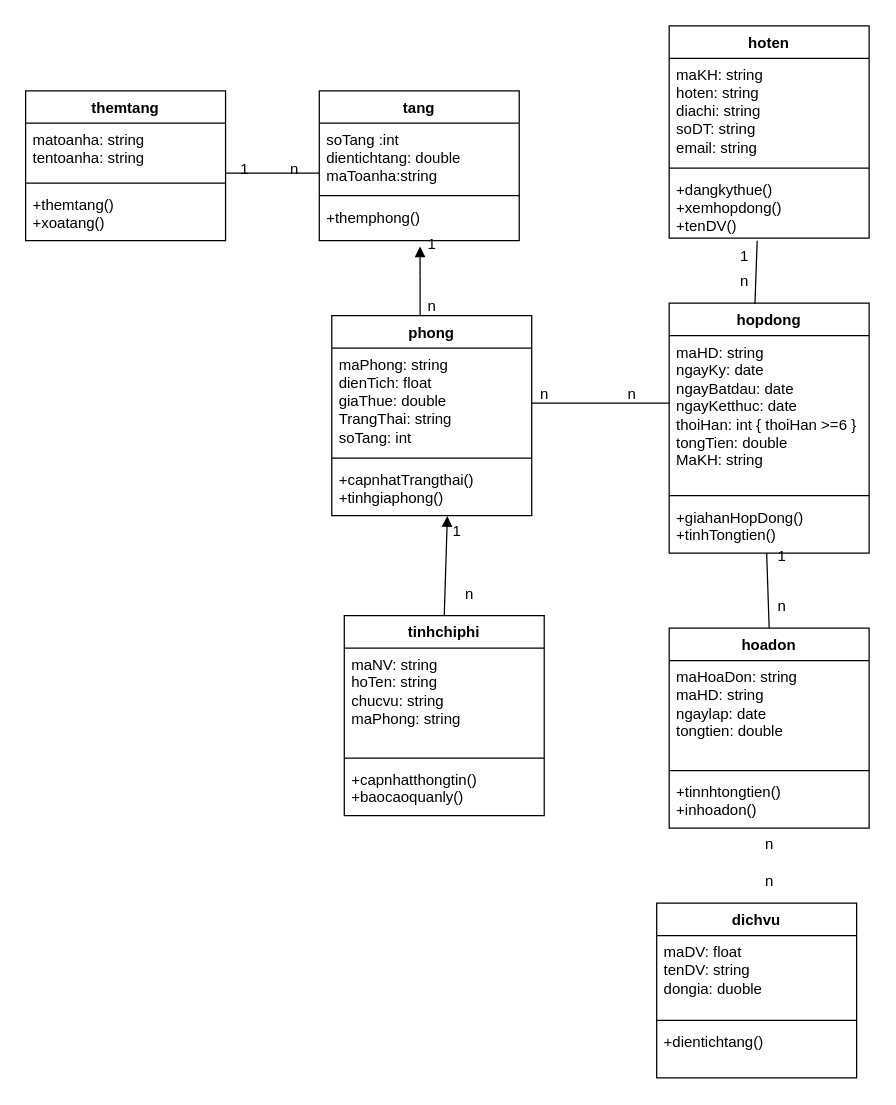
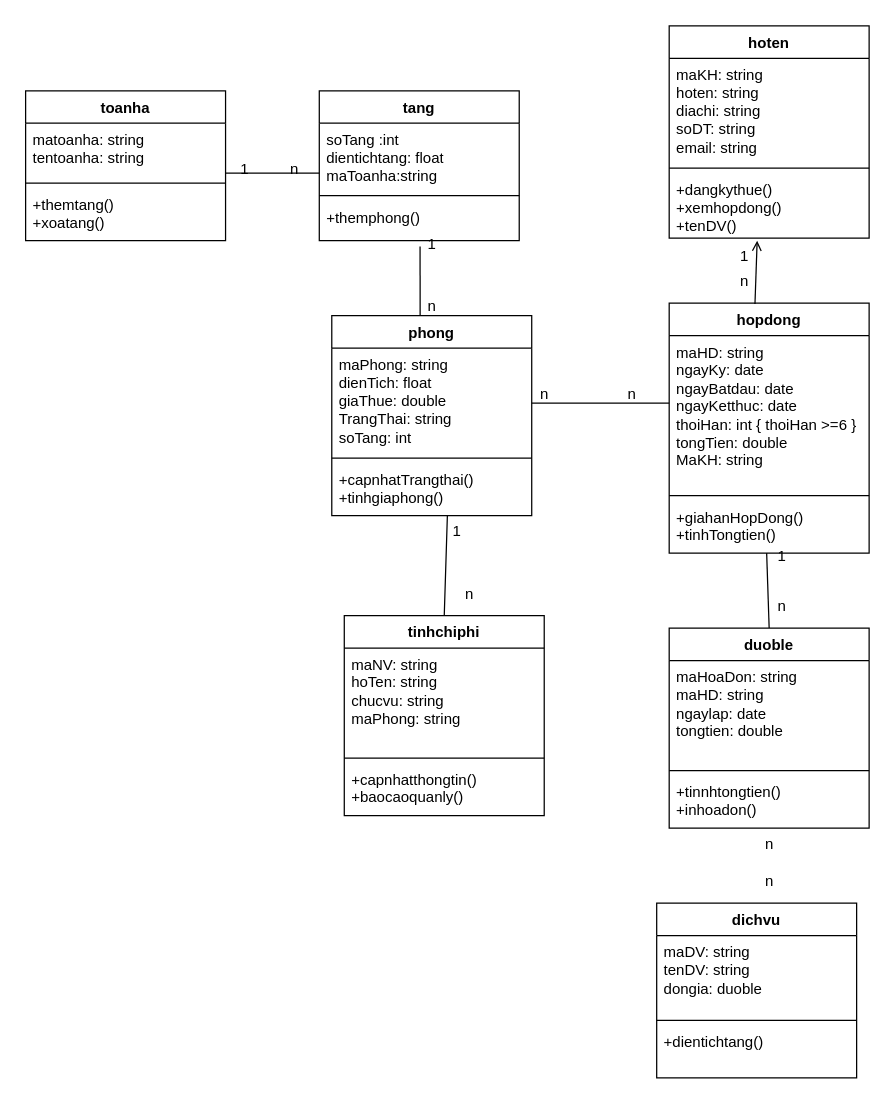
node "themtang": label "themtang" -> "toanha"
node "soTang :int dientichtang: double maToanha:string": label "soTang :int dientichtang: double maToanha:string" -> "soTang :int dientichtang: float maToanha:string"
edge "+dangkythue() +xemhopdong() +tenDV()" -- "hopdong": arrowhead none -> open
edge "phong" -> "+themphong()": arrowhead block -> none
edge "tinhchiphi" -> "+capnhatTrangthai() +tinhgiaphong()": arrowhead block -> none
node "hoadon": label "hoadon" -> "duoble"
node "maDV: float tenDV: string dongia: duoble": label "maDV: float tenDV: string dongia: duoble" -> "maDV: string tenDV: string dongia: duoble"
